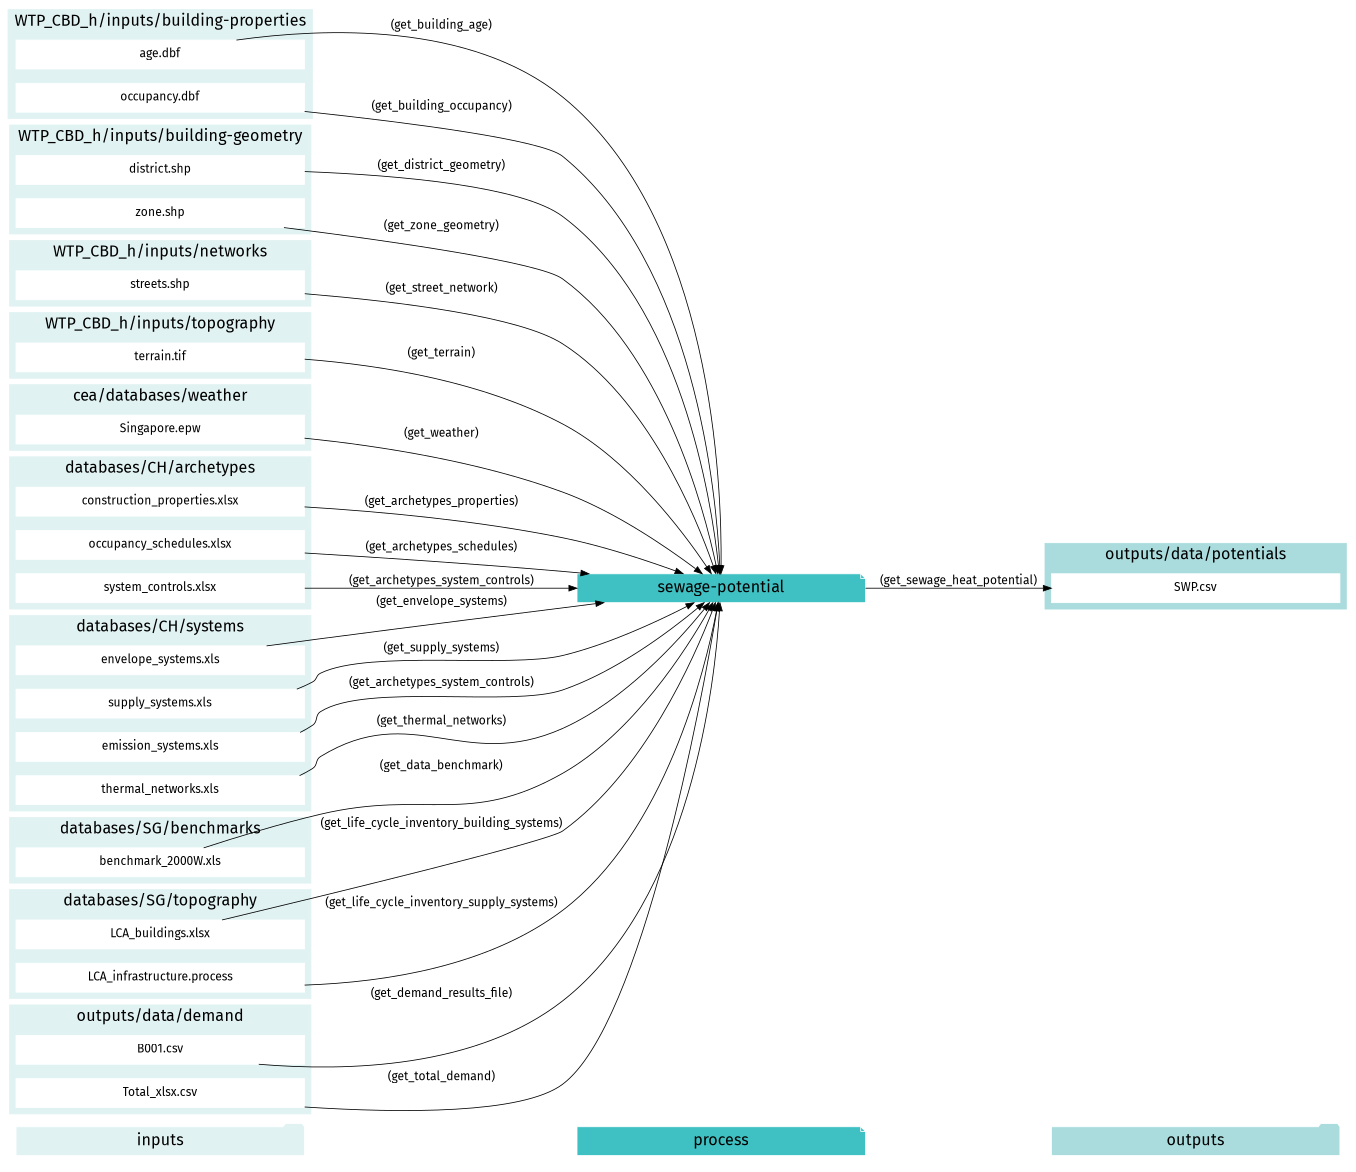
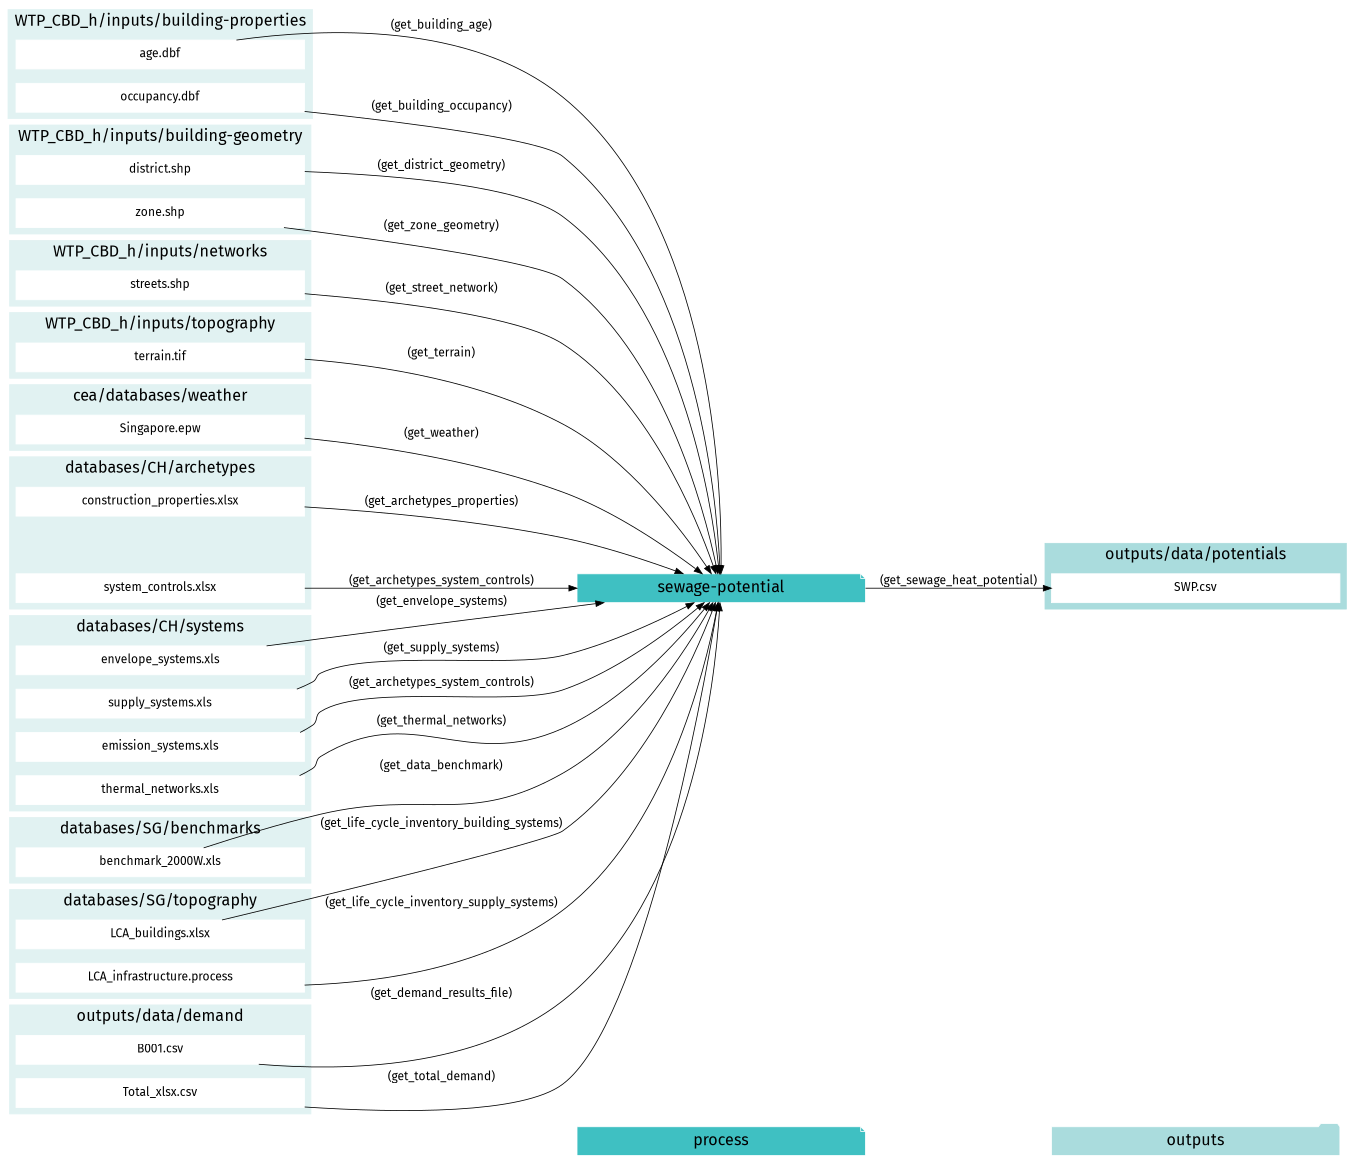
node "occupancy_schedules.xlsx": removed
node "inputs": removed
